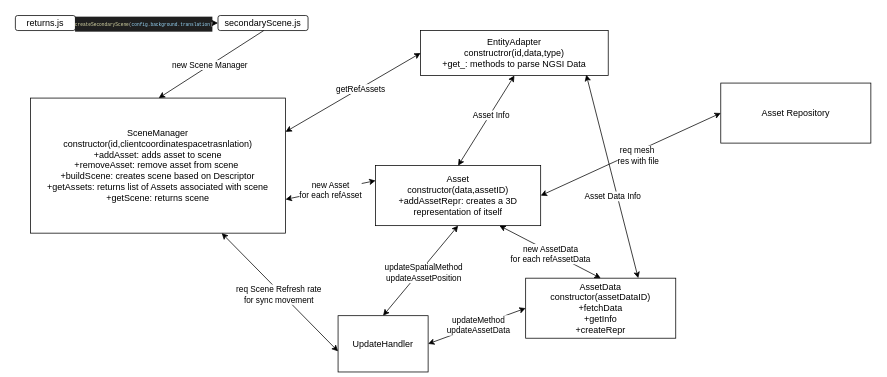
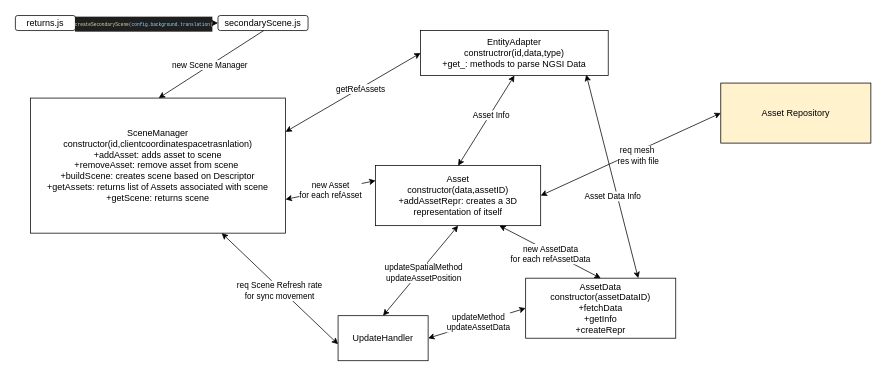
node "Asset Repository": fillcolor #ffffff -> #fff2cc
node "UpdateHandler": size 90x56 -> 90x45
